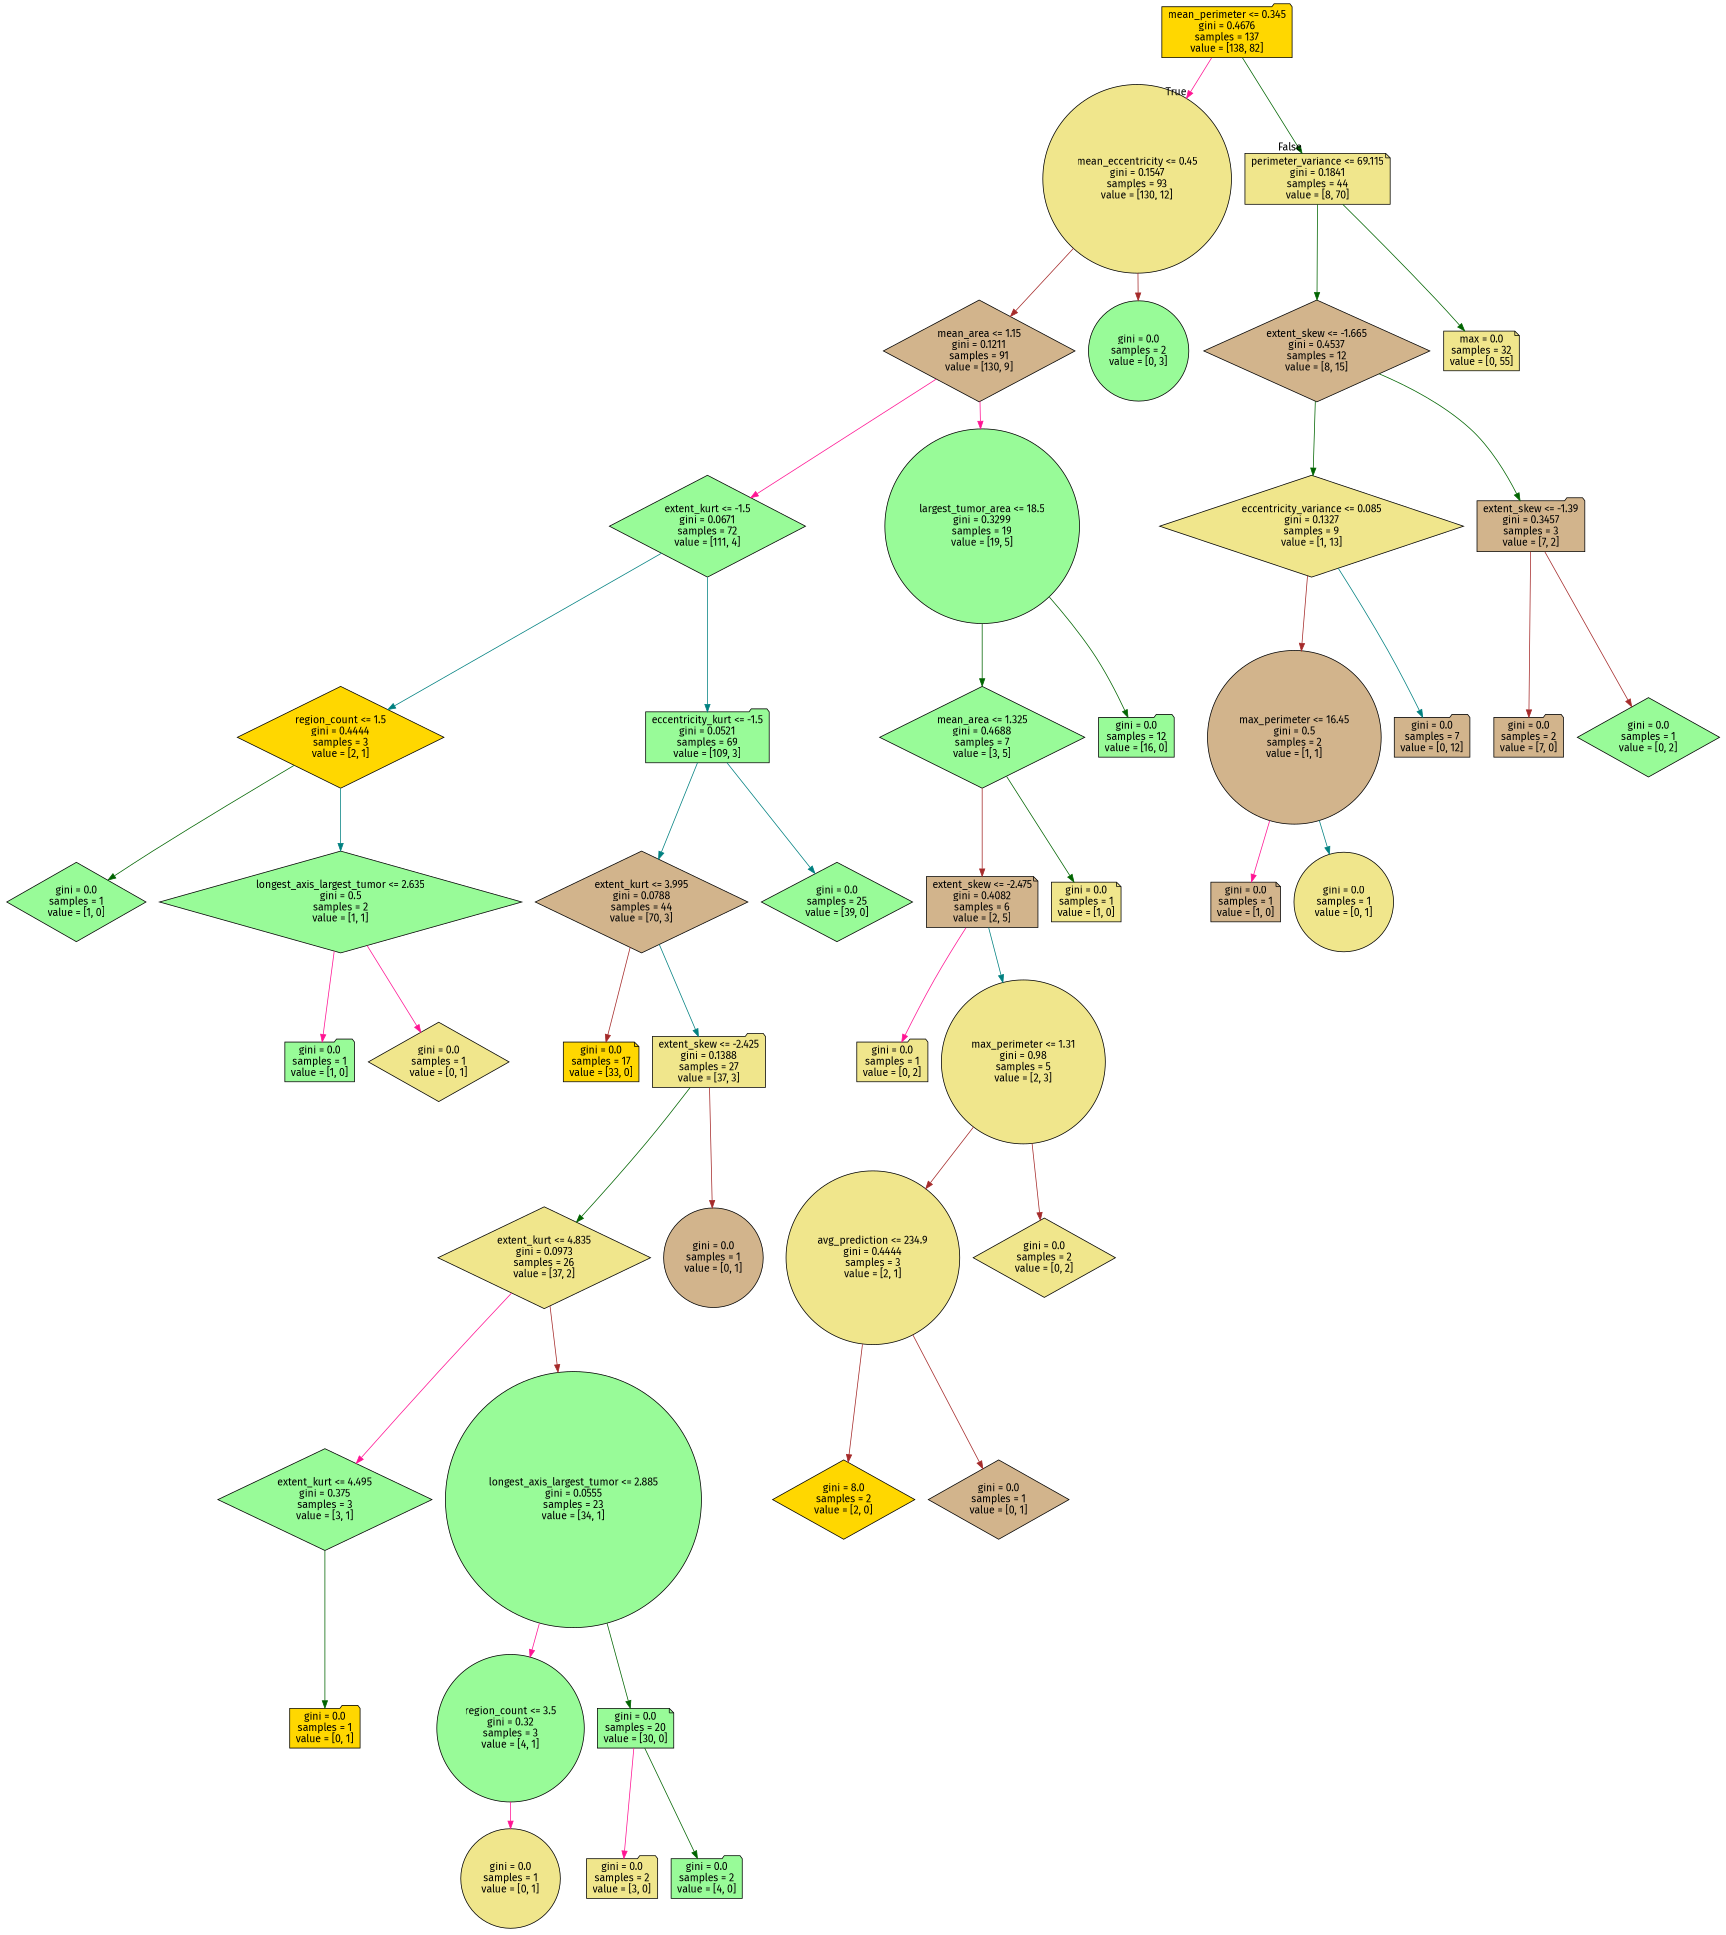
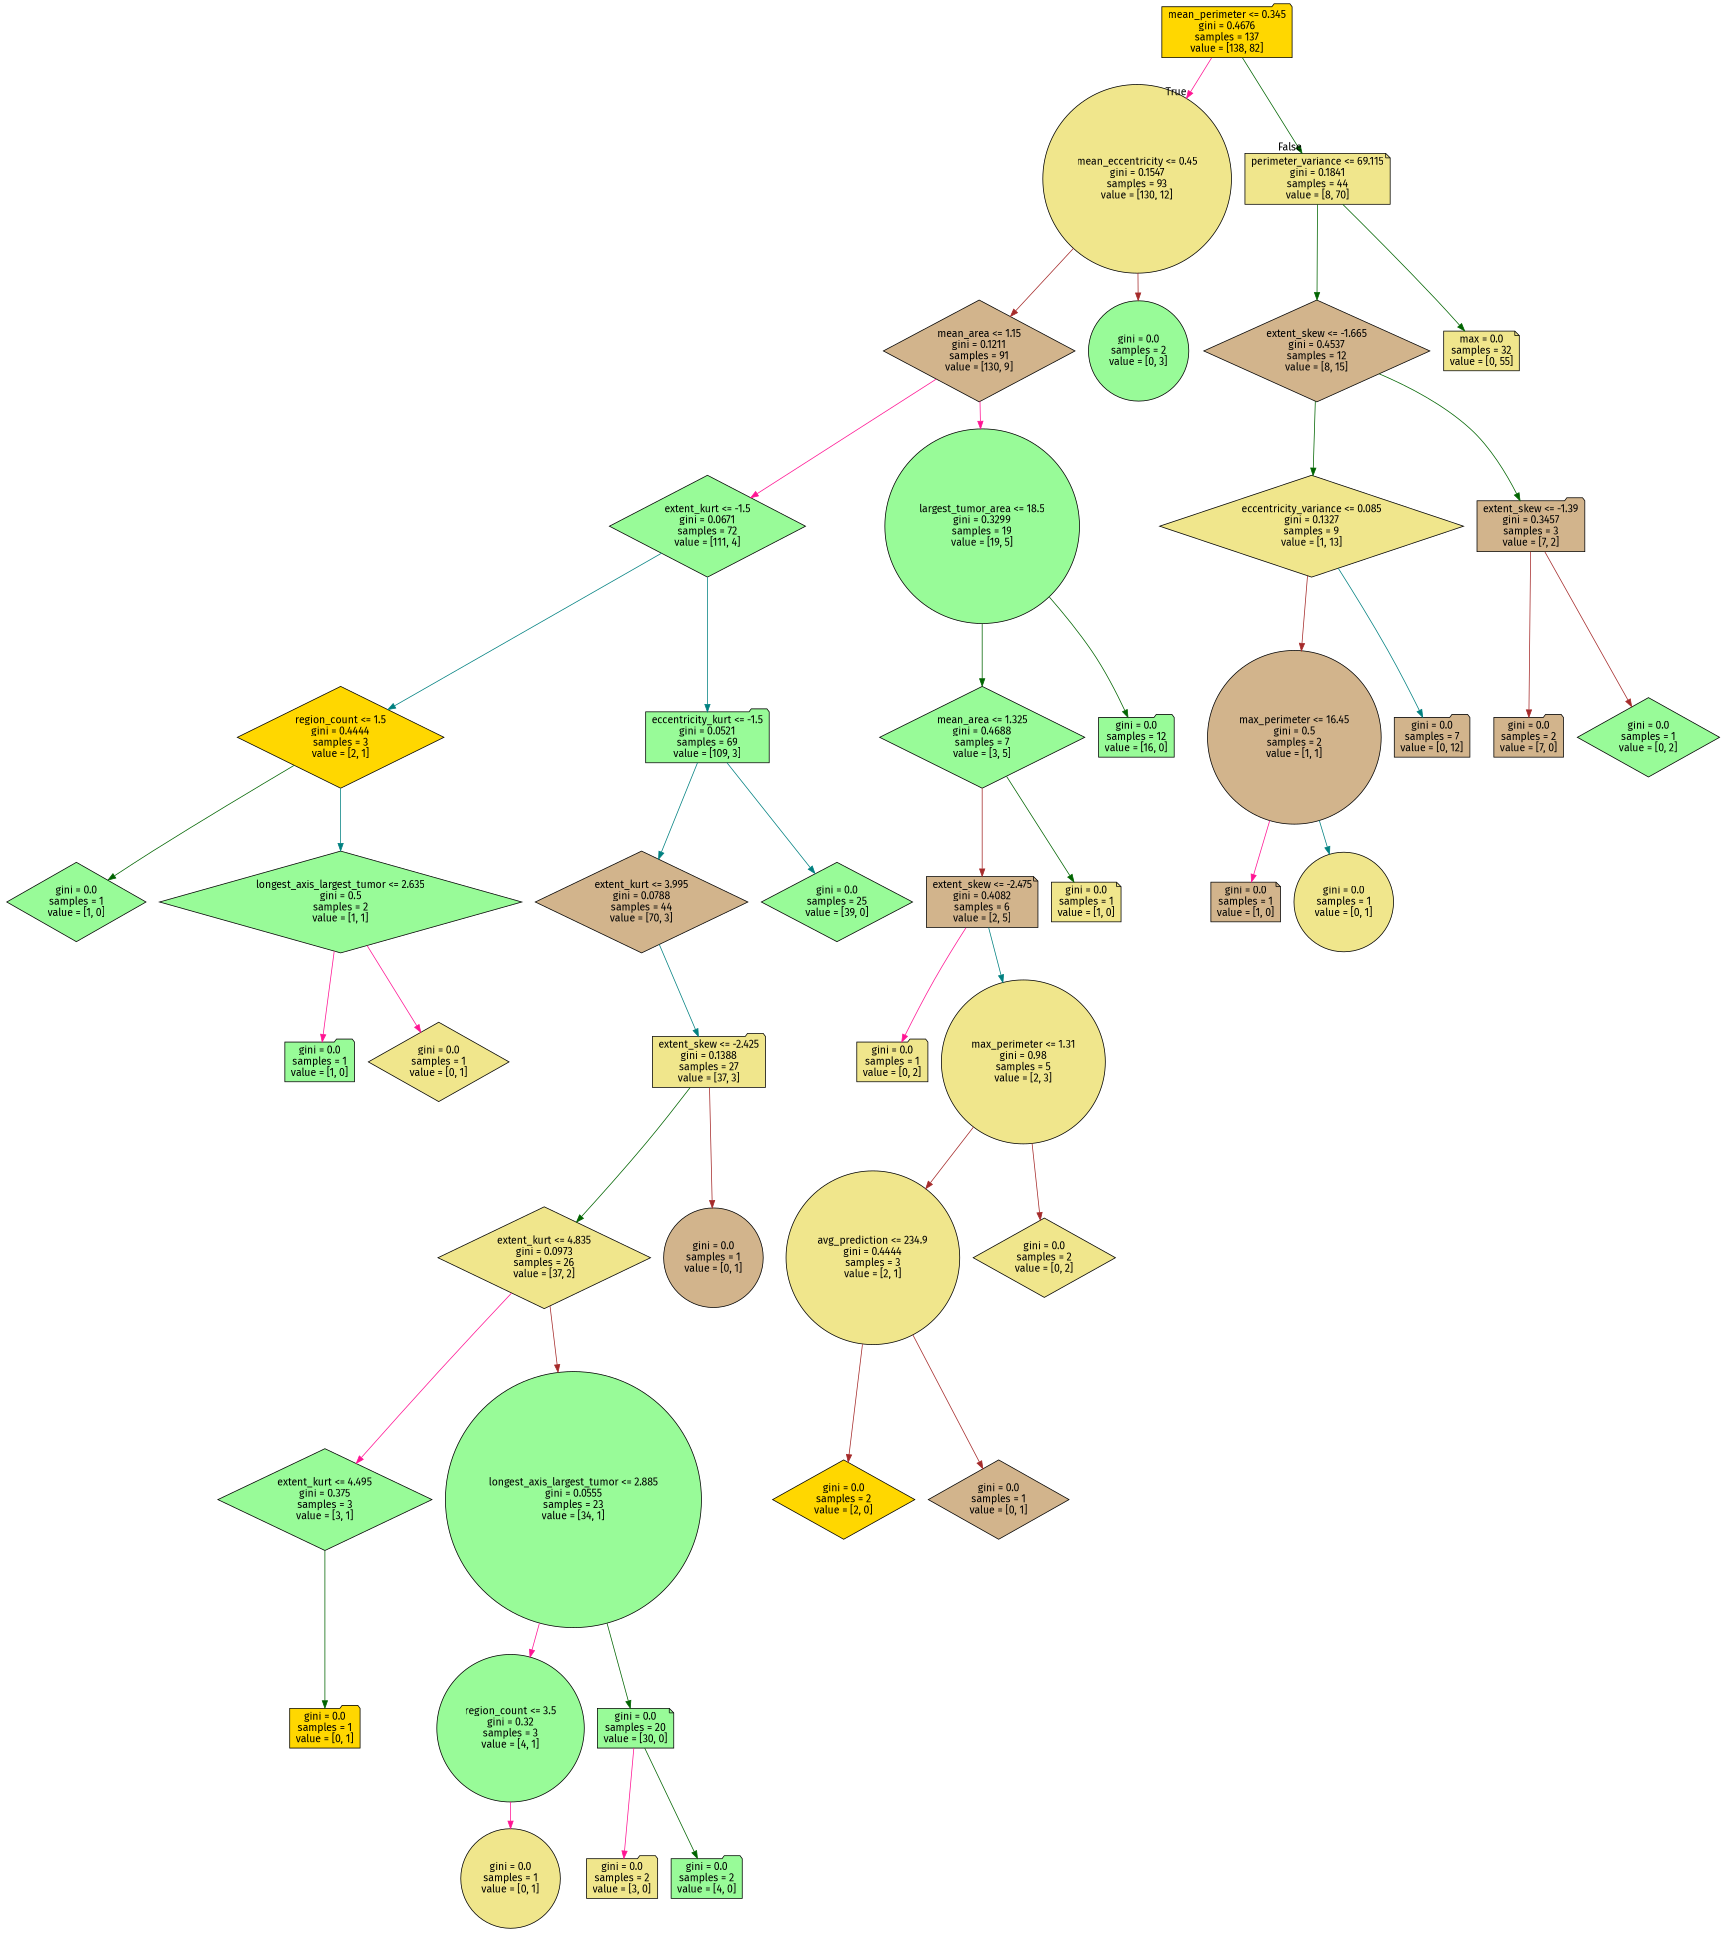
node "gini = 0.0 samples = 17 value = [33, 0]": removed
node "gini = 8.0 samples = 2 value = [2, 0]": label "gini = 8.0 samples = 2 value = [2, 0]" -> "gini = 0.0 samples = 2 value = [2, 0]"
